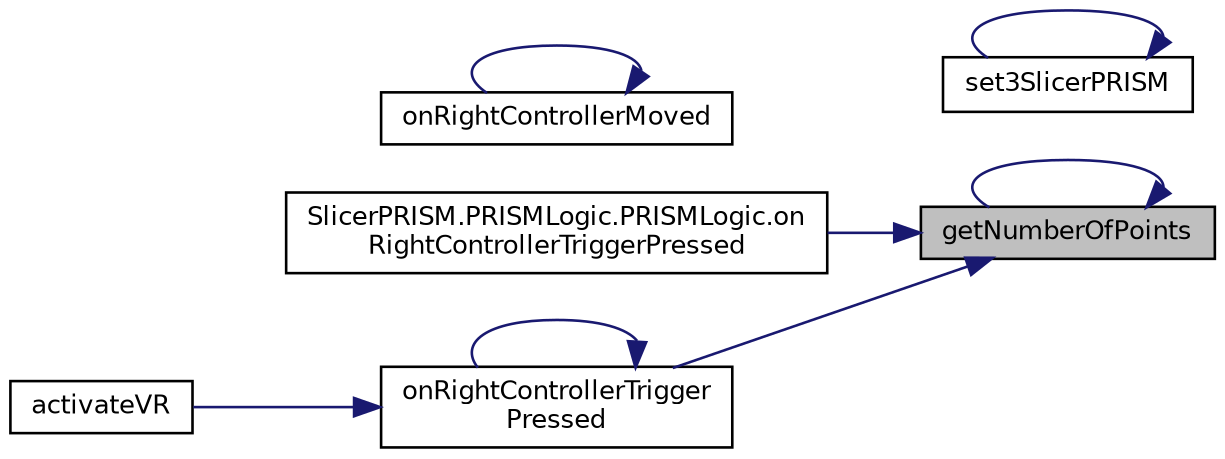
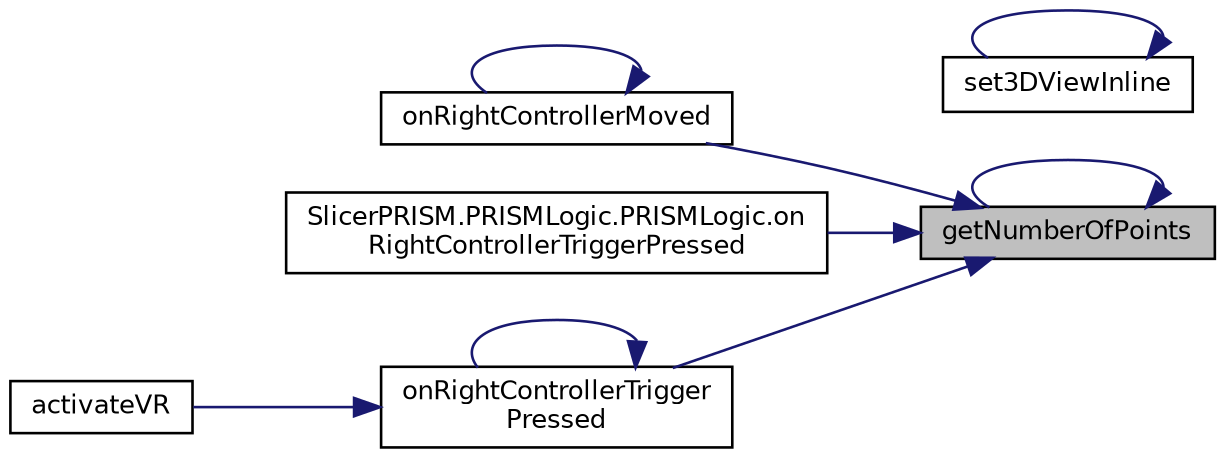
node "set3SlicerPRISM": label "set3SlicerPRISM" -> "set3DViewInline"
edge "onRightControllerMoved" -> "getNumberOfPoints": added
